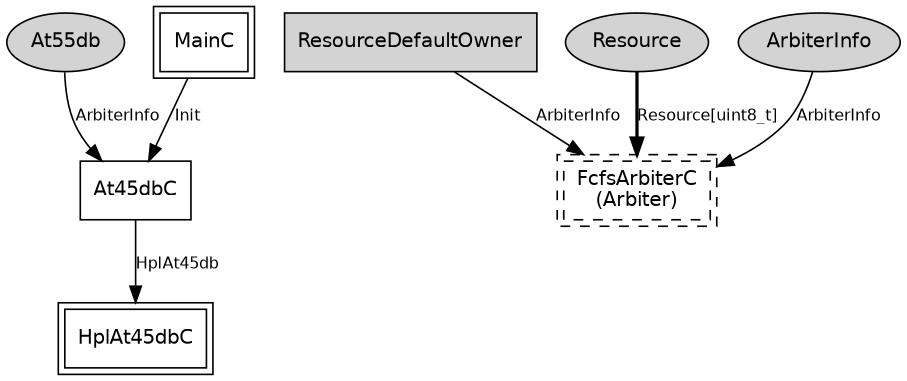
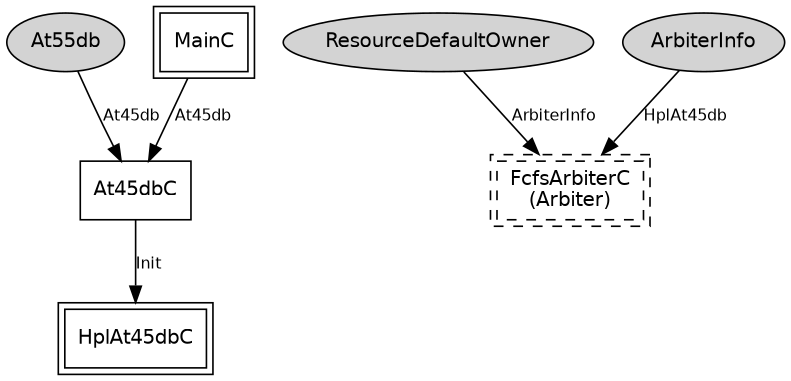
node "ResourceDefaultOwner": shape box -> ellipse
node "Resource": removed
edge "At55db" -> "At45dbC": label "ArbiterInfo" -> "At45db"
edge "MainC" -> "At45dbC": label "Init" -> "At45db"
edge "ArbiterInfo" -> "FcfsArbiterC (Arbiter)": label "ArbiterInfo" -> "HplAt45db"
edge "At45dbC" -> "HplAt45dbC": label "HplAt45db" -> "Init"
